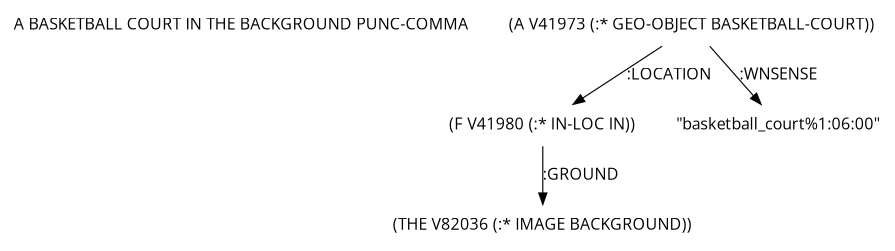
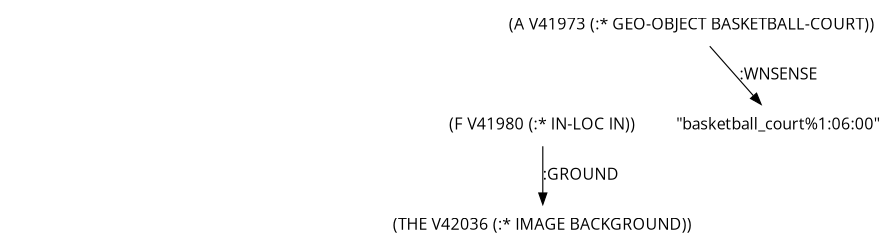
node "A BASKETBALL COURT IN THE BACKGROUND PUNC-COMMA": removed
edge "(A V41973 (:* GEO-OBJECT BASKETBALL-COURT))" -> "(F V41980 (:* IN-LOC IN))": removed, label ":LOCATION"
node "(THE V82036 (:* IMAGE BACKGROUND))": label "(THE V82036 (:* IMAGE BACKGROUND))" -> "(THE V42036 (:* IMAGE BACKGROUND))"
